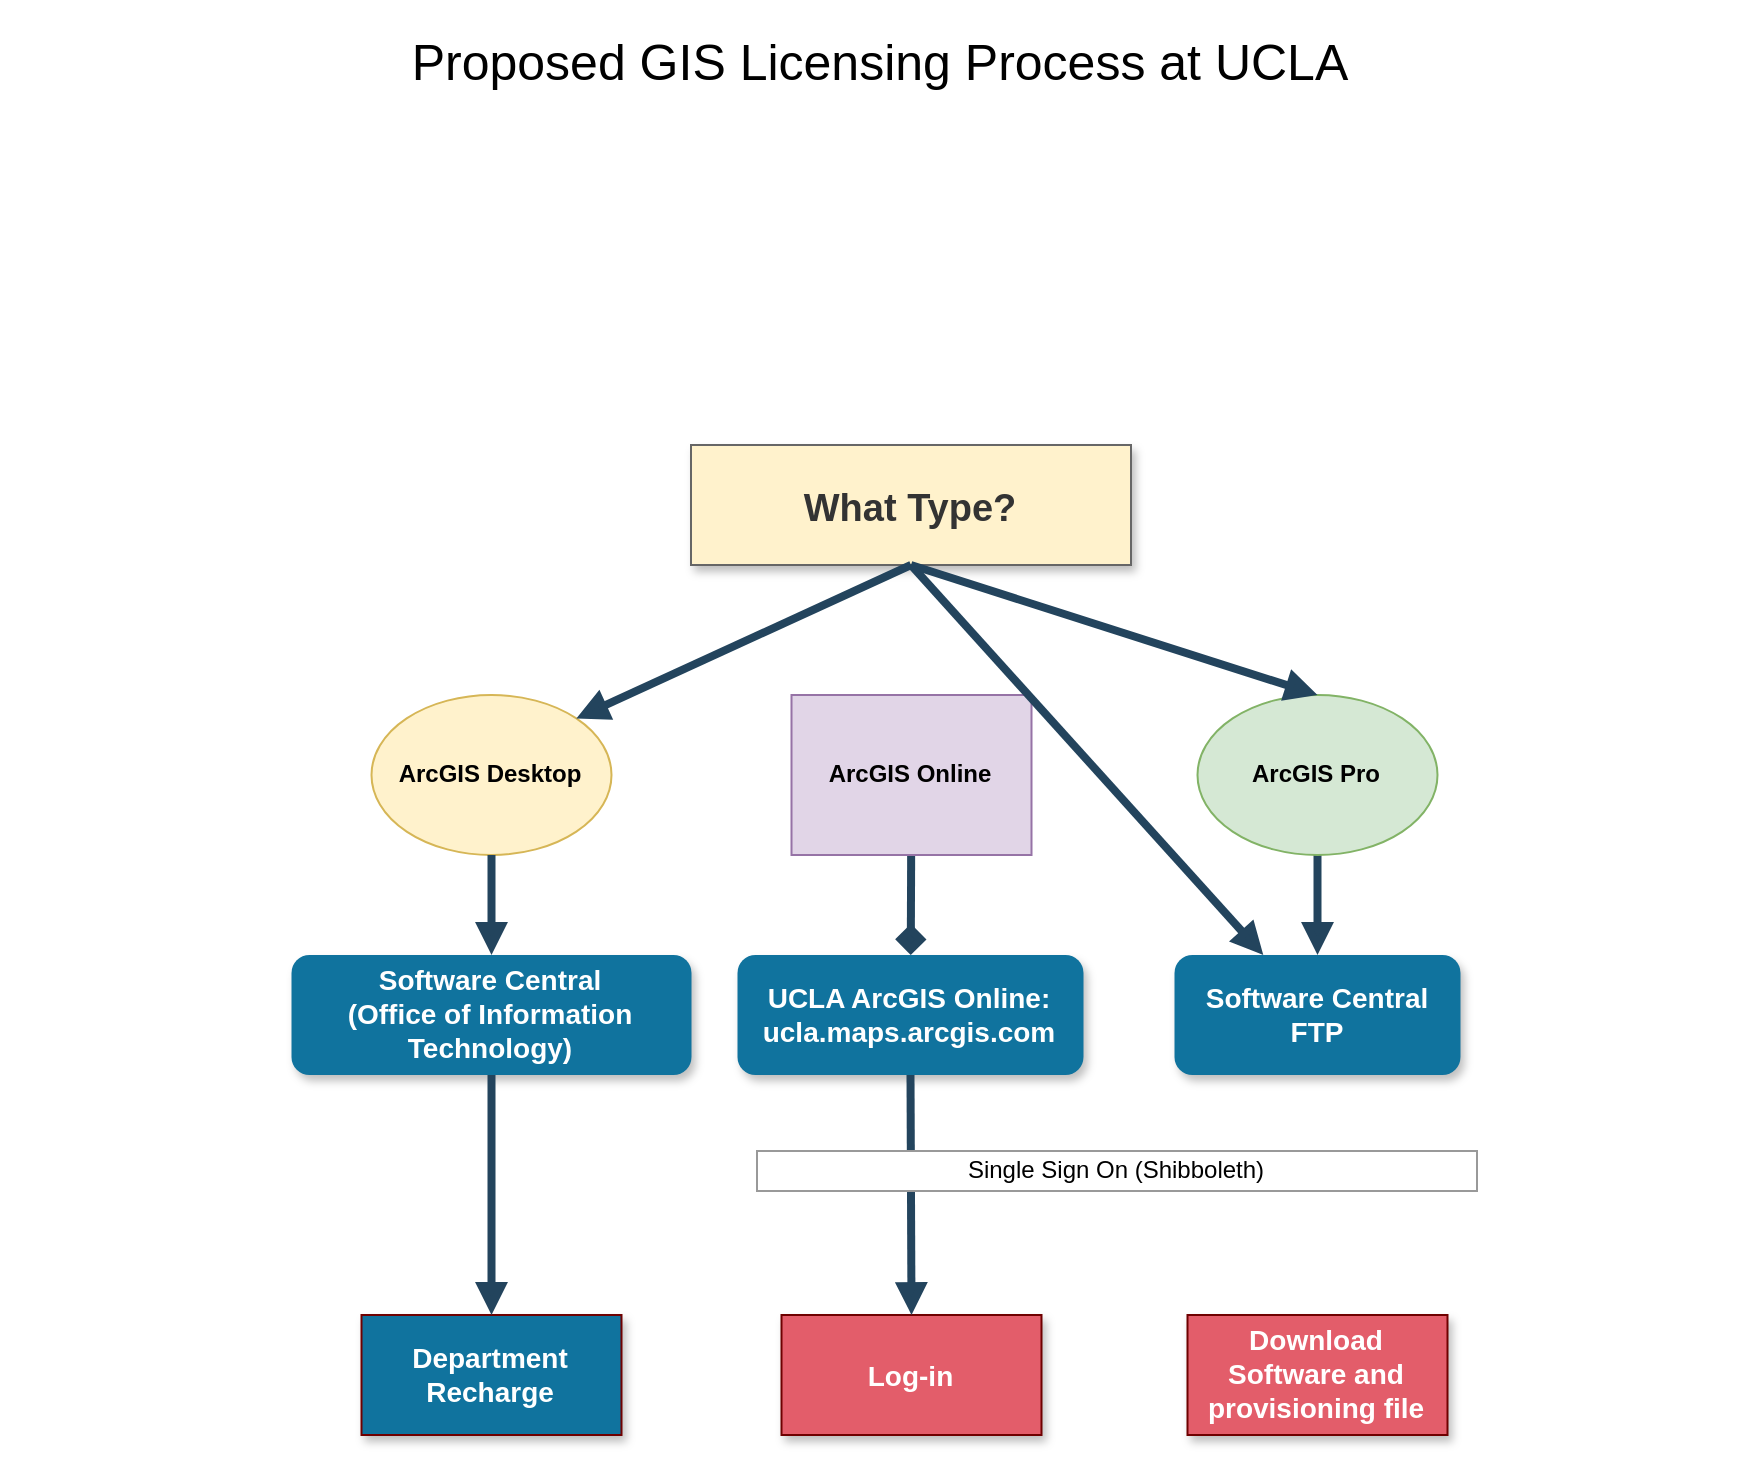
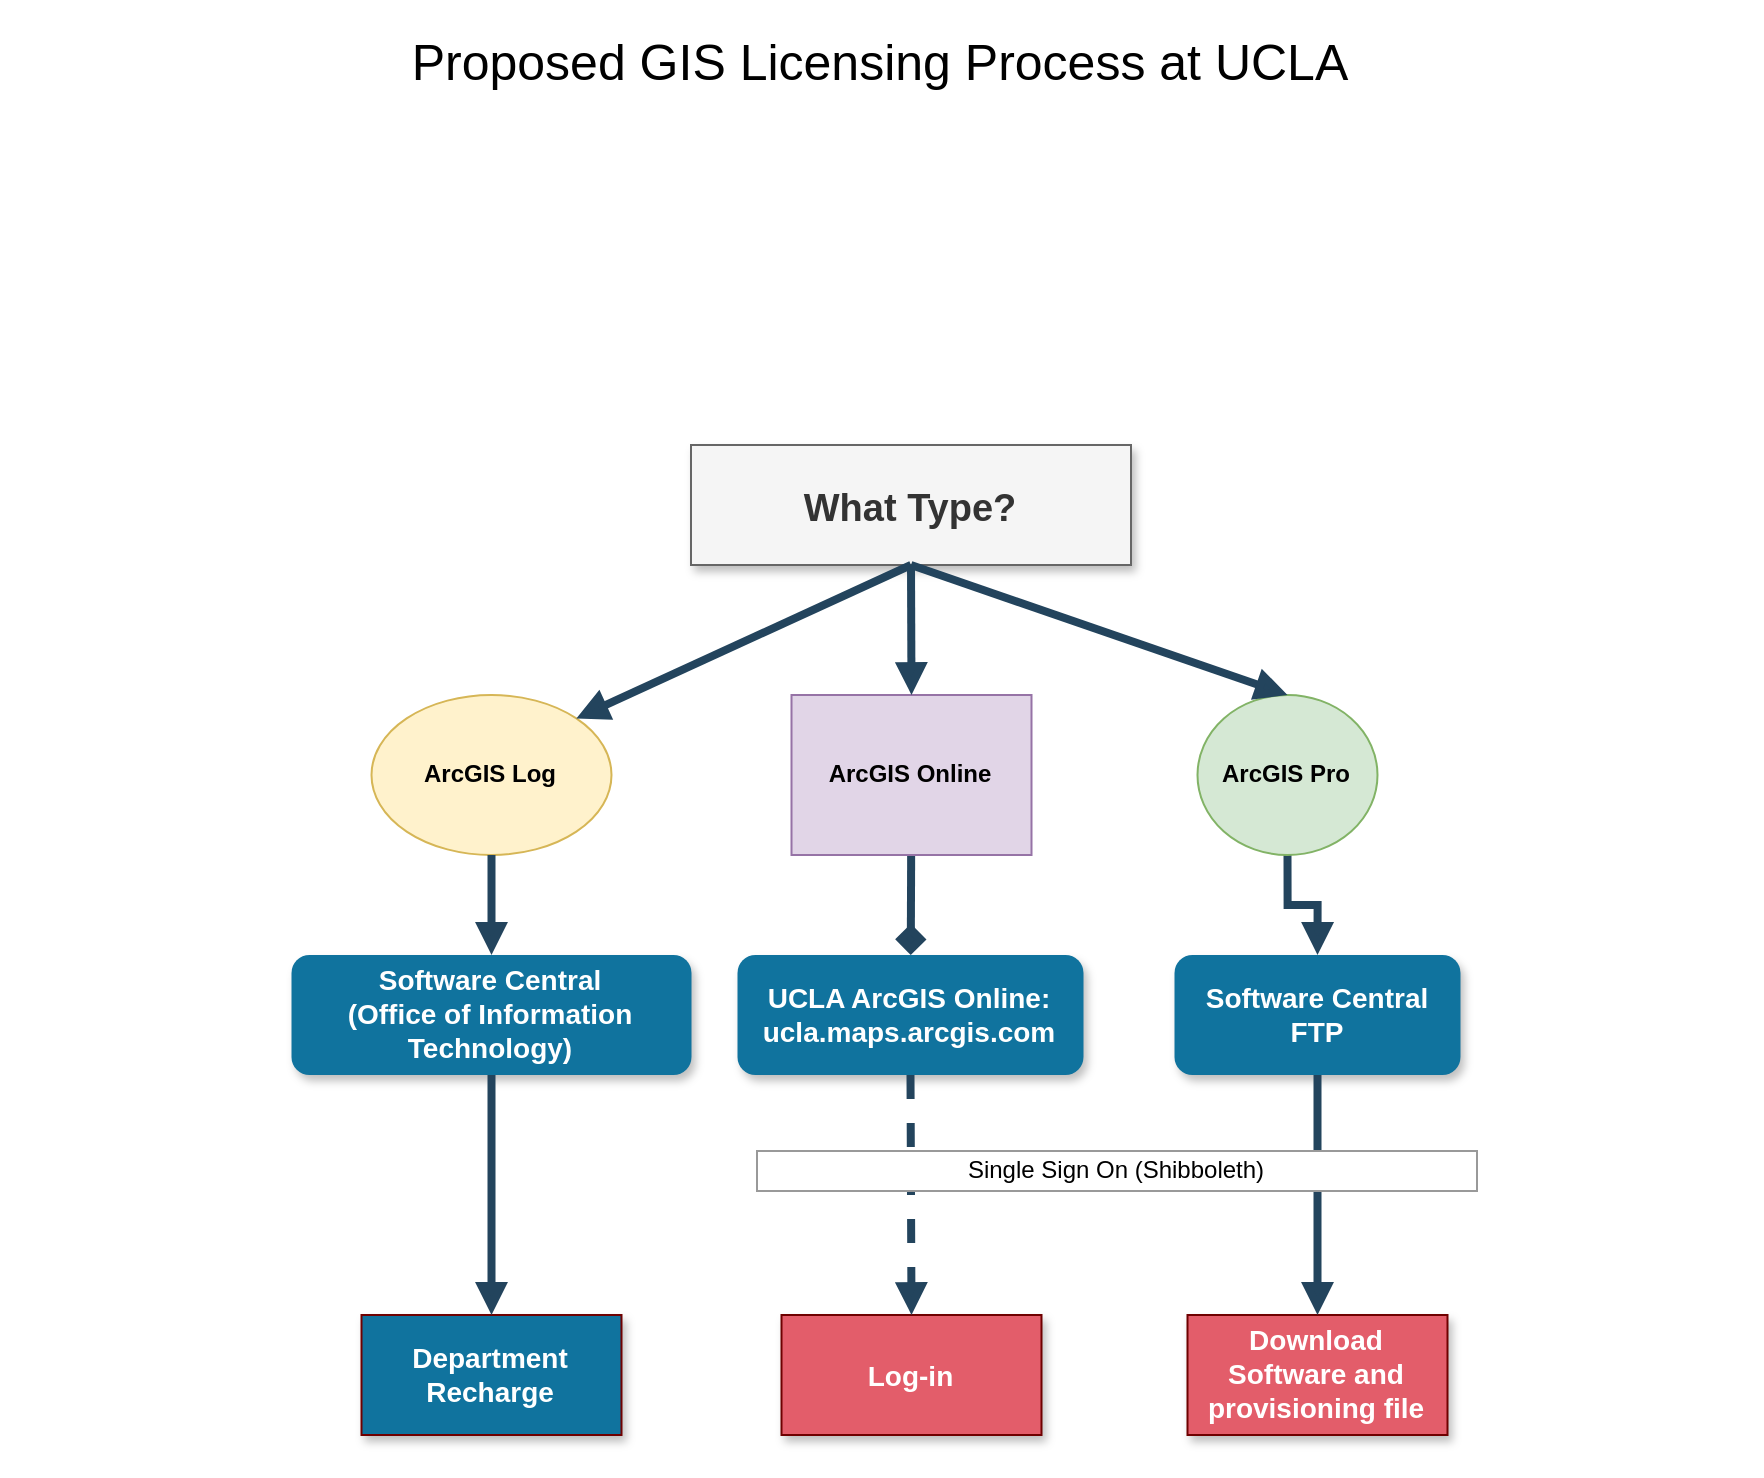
node "What Type?": fillcolor #fff2cc -> #f5f5f5
edge "What Type?" -> "Software Central FTP": now "What Type?" -> "ArcGIS Online"
node "ArcGIS Desktop": label "ArcGIS Desktop" -> "ArcGIS Log"
node "ArcGIS Pro": size 240x160 -> 180x160
edge "UCLA ArcGIS Online: ucla.maps.arcgis.com" -> "Log-in": style solid -> dashed
edge "Software Central FTP" -> "Download Software and provisioning file": added
